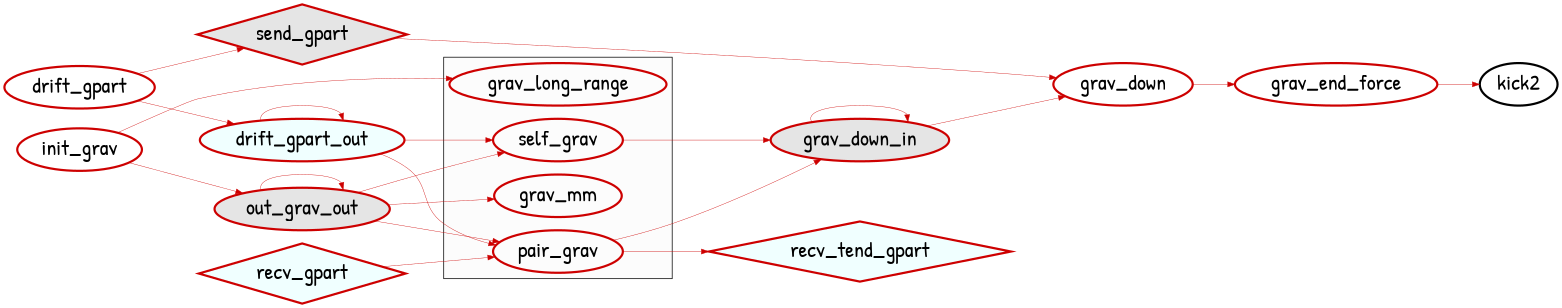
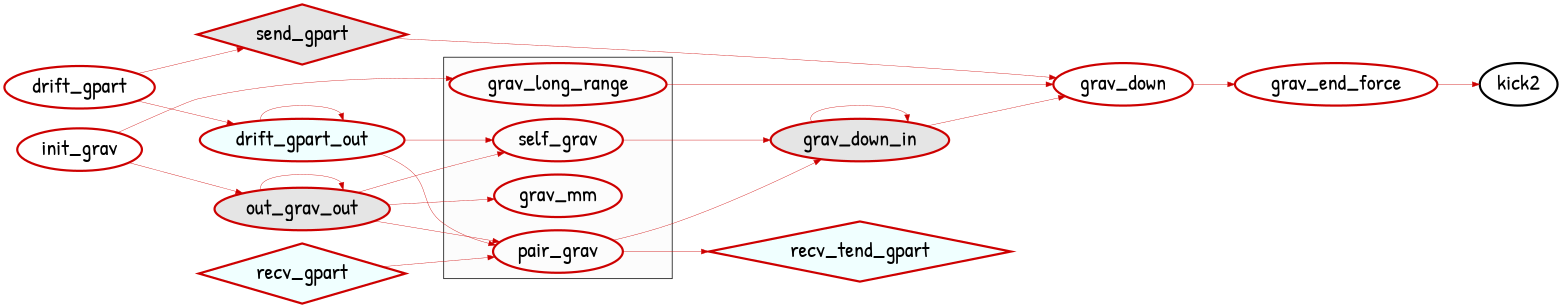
edge "grav_long_range" -> "grav_down": added
